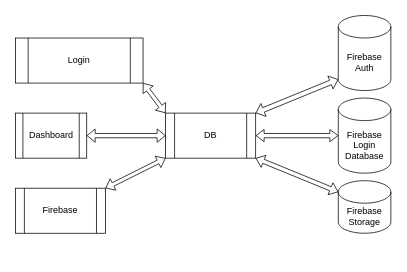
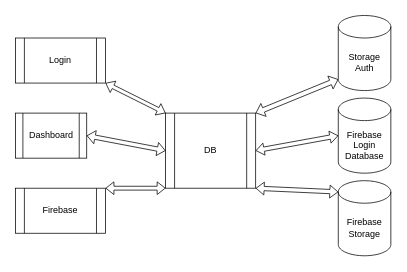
node "Login": size 128x45 -> 90x45
node "Firebase Auth": label "Firebase Auth" -> "Storage Auth"
node "DB": size 90x45 -> 90x75
node "Firebase Storage": size 53x53 -> 53x75
